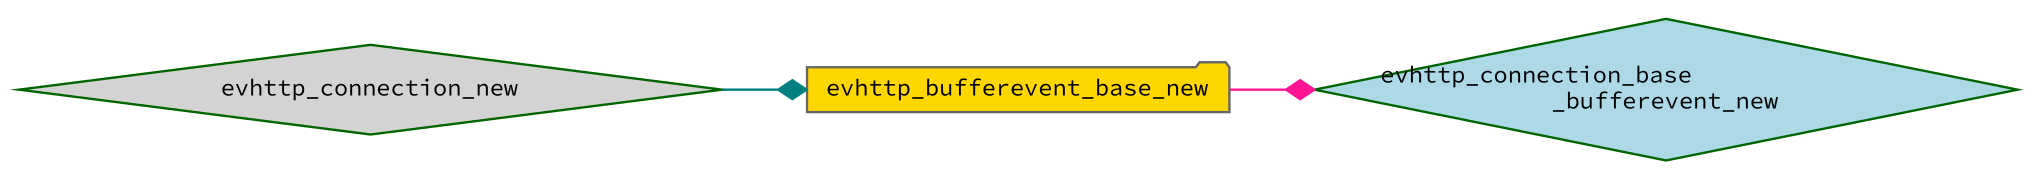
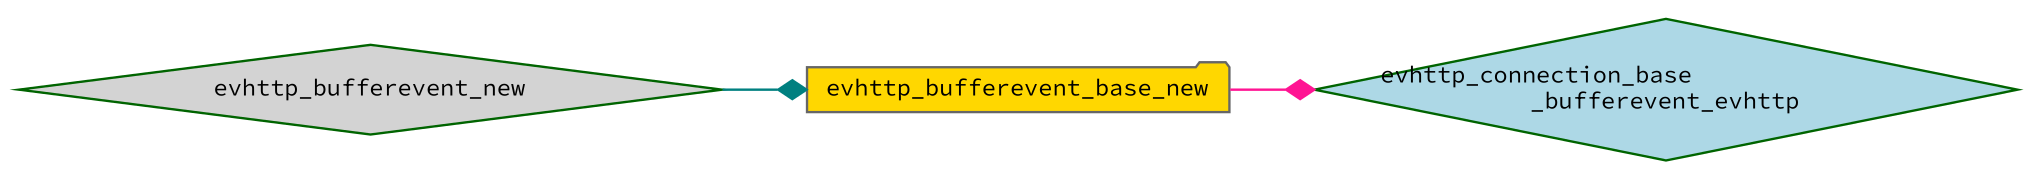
node "evhttp_connection_new": label "evhttp_connection_new" -> "evhttp_bufferevent_new"
node "evhttp_connection_base _bufferevent_new": label "evhttp_connection_base _bufferevent_new" -> "evhttp_connection_base _bufferevent_evhttp"
